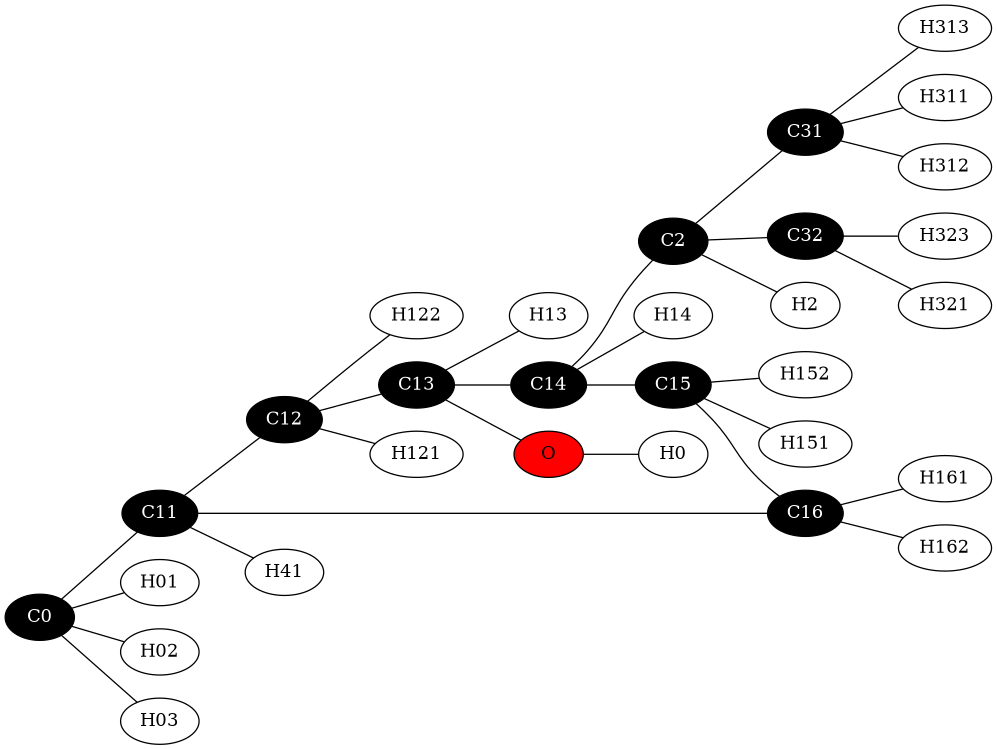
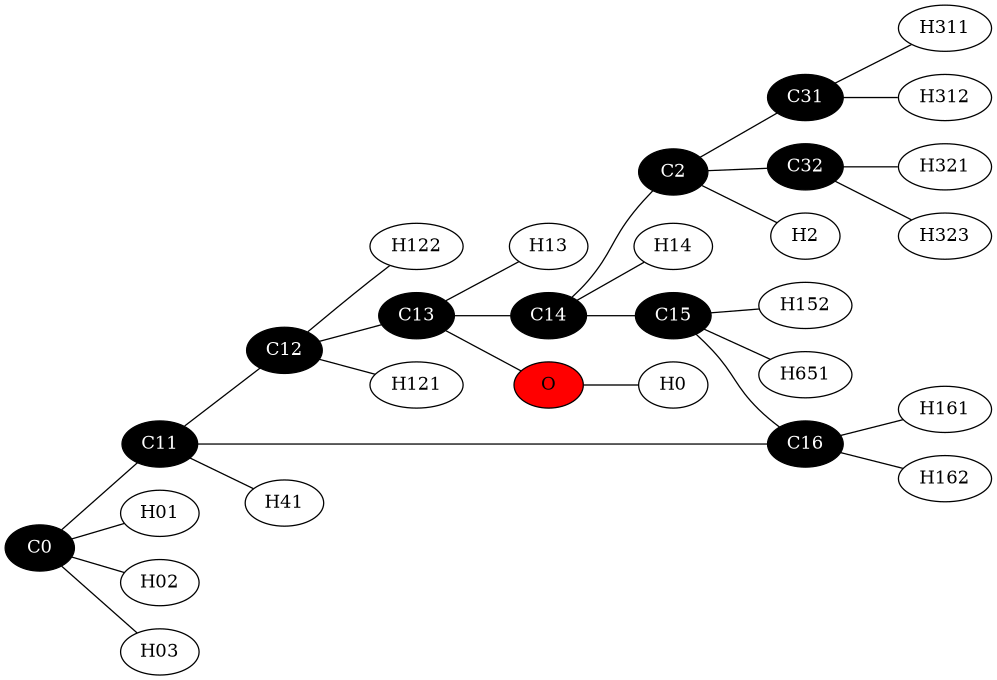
node "H313": removed
node "H151": label "H151" -> "H651"
